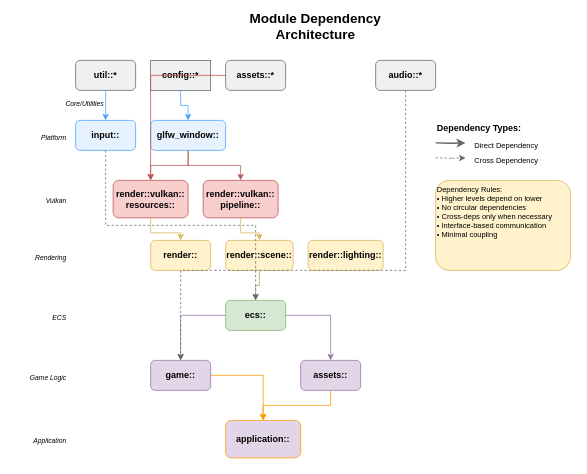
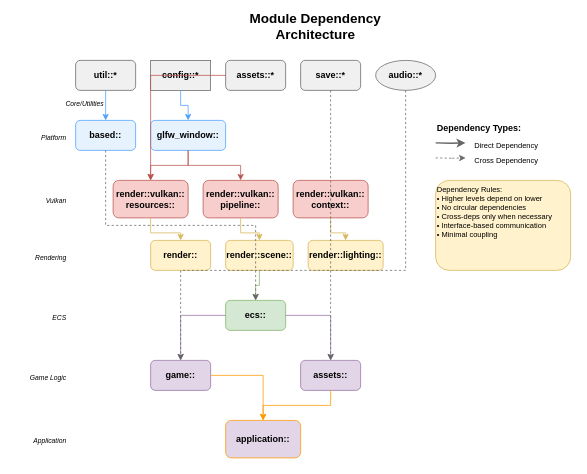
node "save::*": added
node "audio::*": shape rounded rectangle -> ellipse
node "input::": label "input::" -> "based::"
node "render::vulkan:: context::": added
edge "save::*" -> "assets::": added
edge "render::vulkan:: context::" -> "render::lighting::": added
